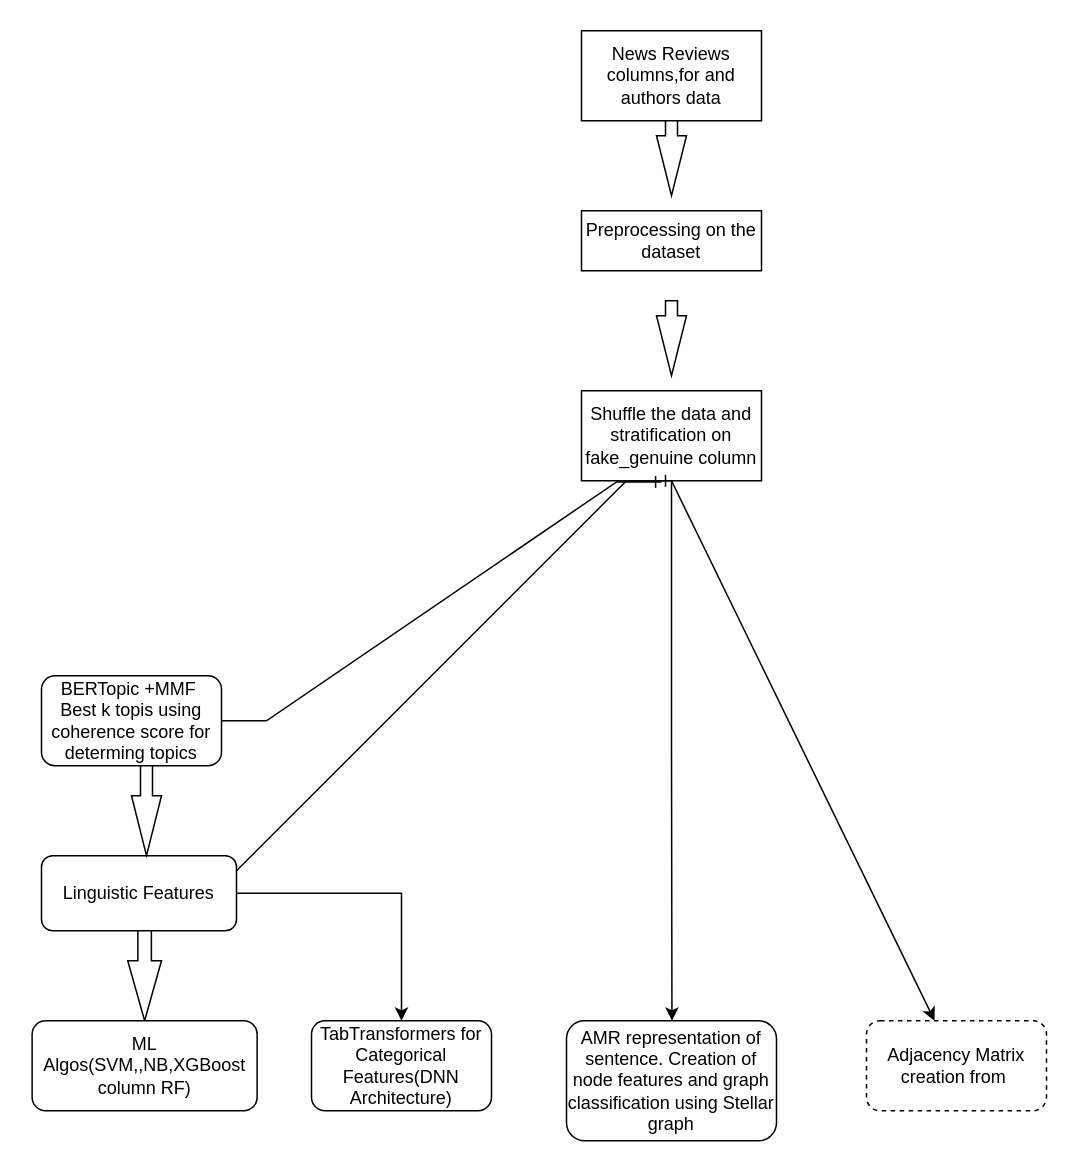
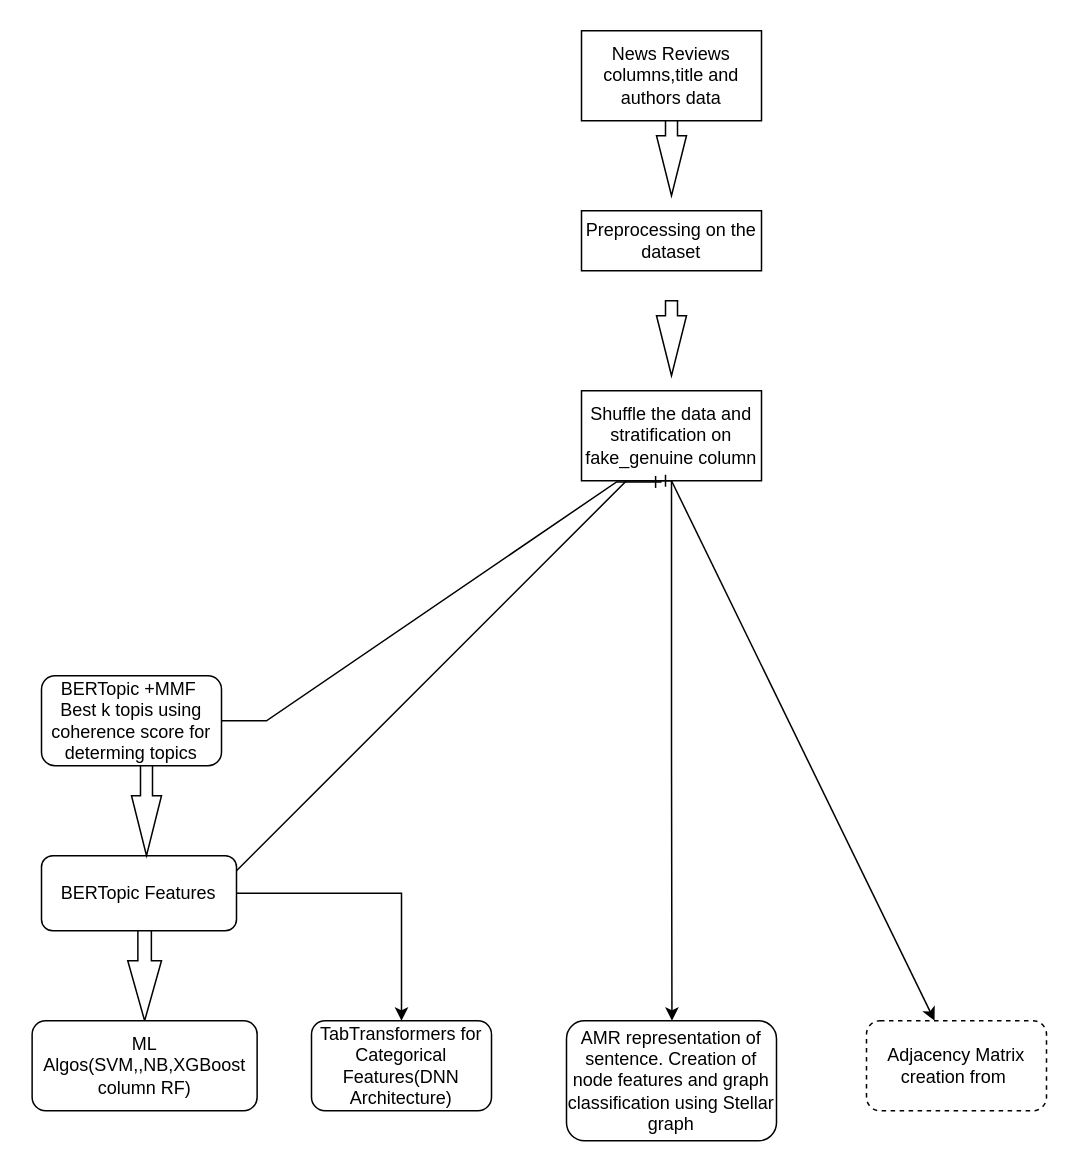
node "News Reviews columns,for and authors data": label "News Reviews columns,for and authors data" -> "News Reviews columns,title and authors data"
node "Linguistic Features": label "Linguistic Features" -> "BERTopic Features"
